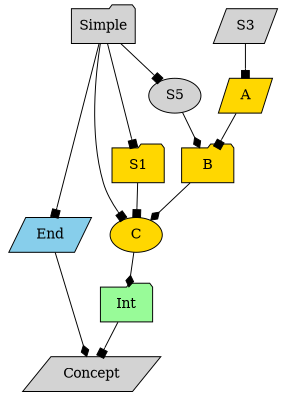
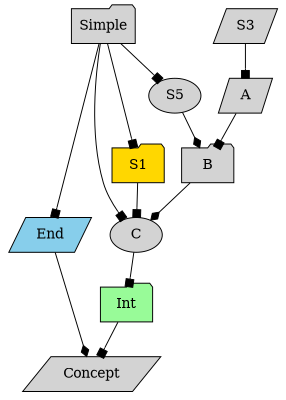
node "A": fillcolor gold -> lightgrey
node "B": fillcolor gold -> lightgrey
node "C": fillcolor gold -> lightgrey
edge "C" -> "Int": arrowhead diamond -> box
